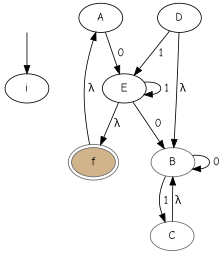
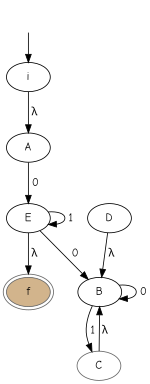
edge "D" -> "E": removed, label "1"
edge "f" -> "A": now "i" -> "A"
node "B": color gray40 -> black
